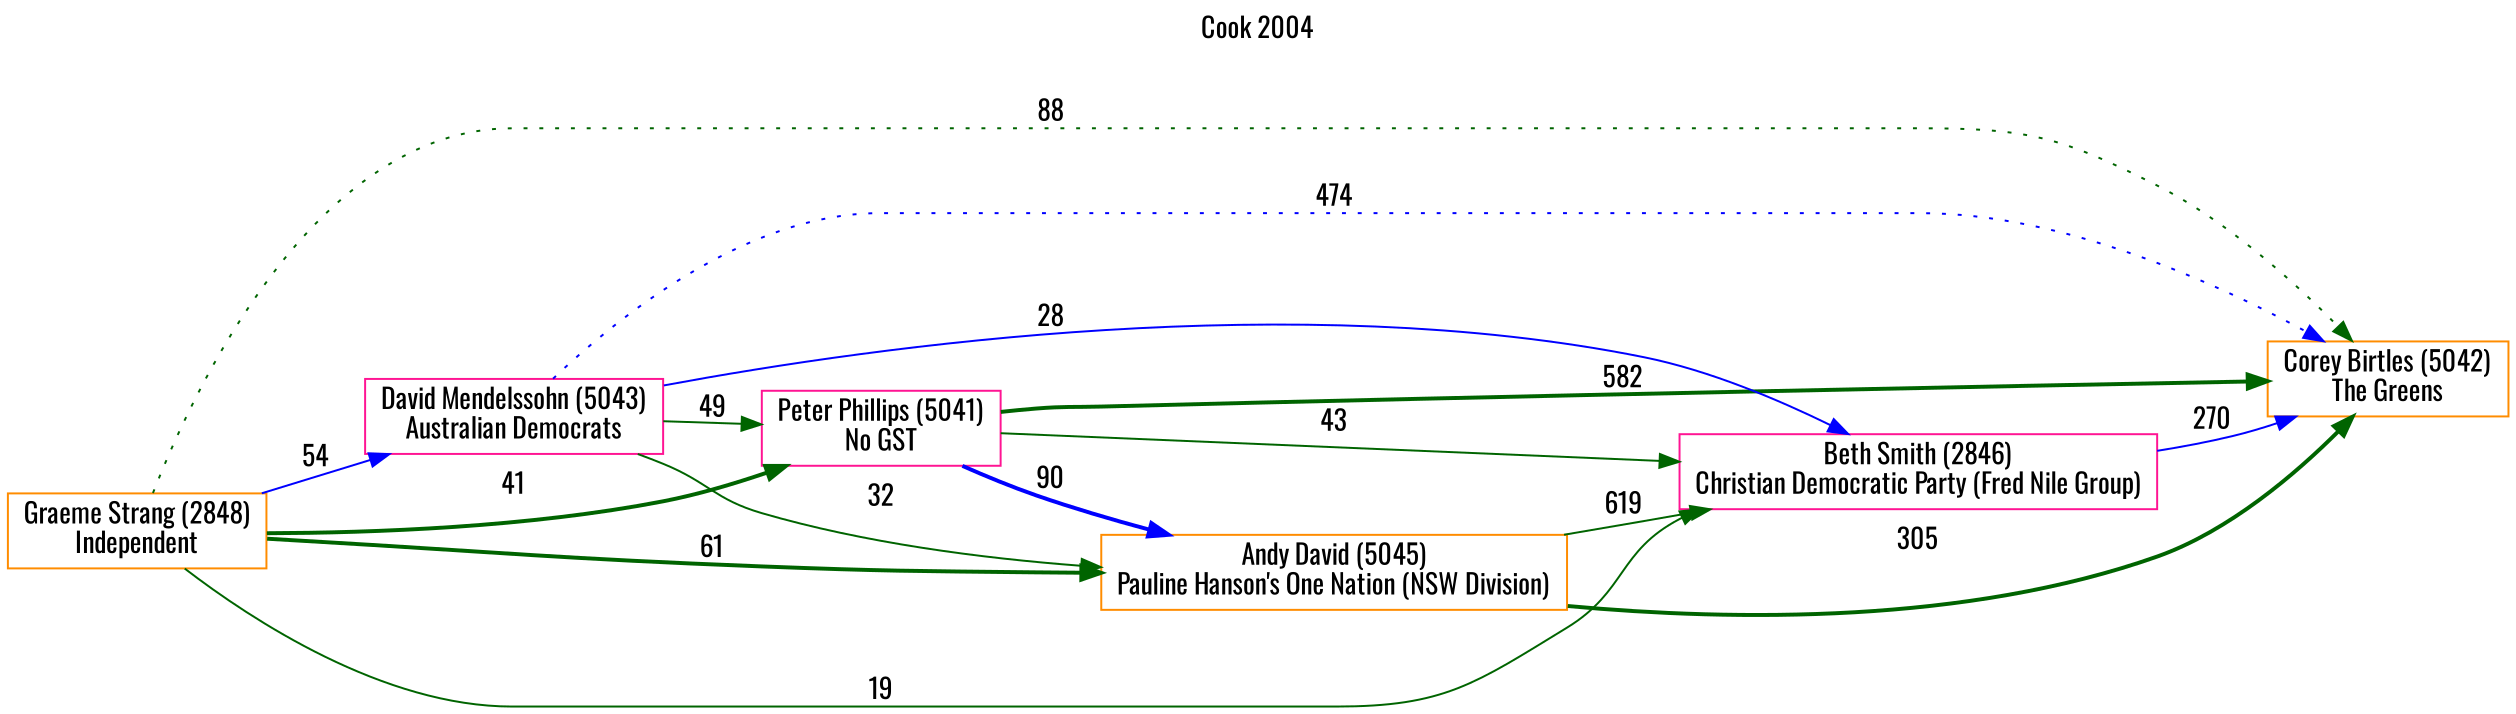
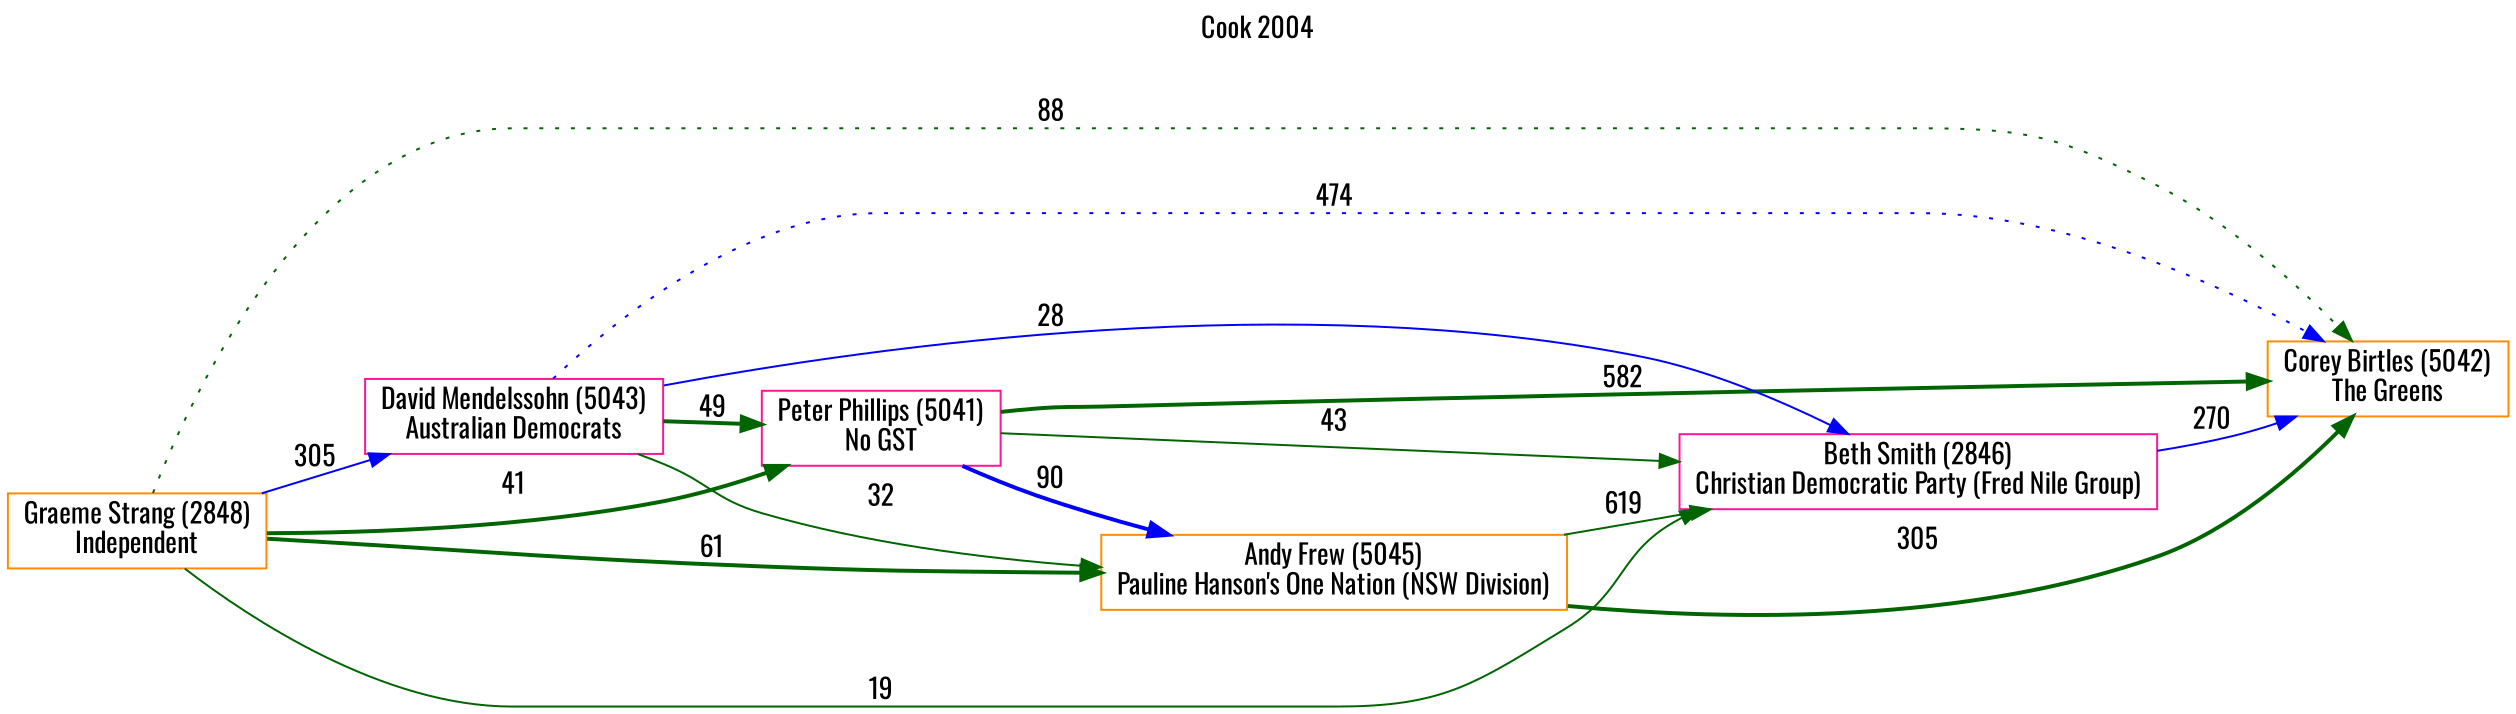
edge "David Mendelssohn (5043) Australian Democrats" -> "Peter Phillips (5041) No GST": style solid -> bold
edge "Graeme Strang (2848) Independent" -> "David Mendelssohn (5043) Australian Democrats": label "54" -> "305"
node "Andy David (5045) Pauline Hanson's One Nation (NSW Division)": label "Andy David (5045) Pauline Hanson's One Nation (NSW Division)" -> "Andy Frew (5045) Pauline Hanson's One Nation (NSW Division)"
